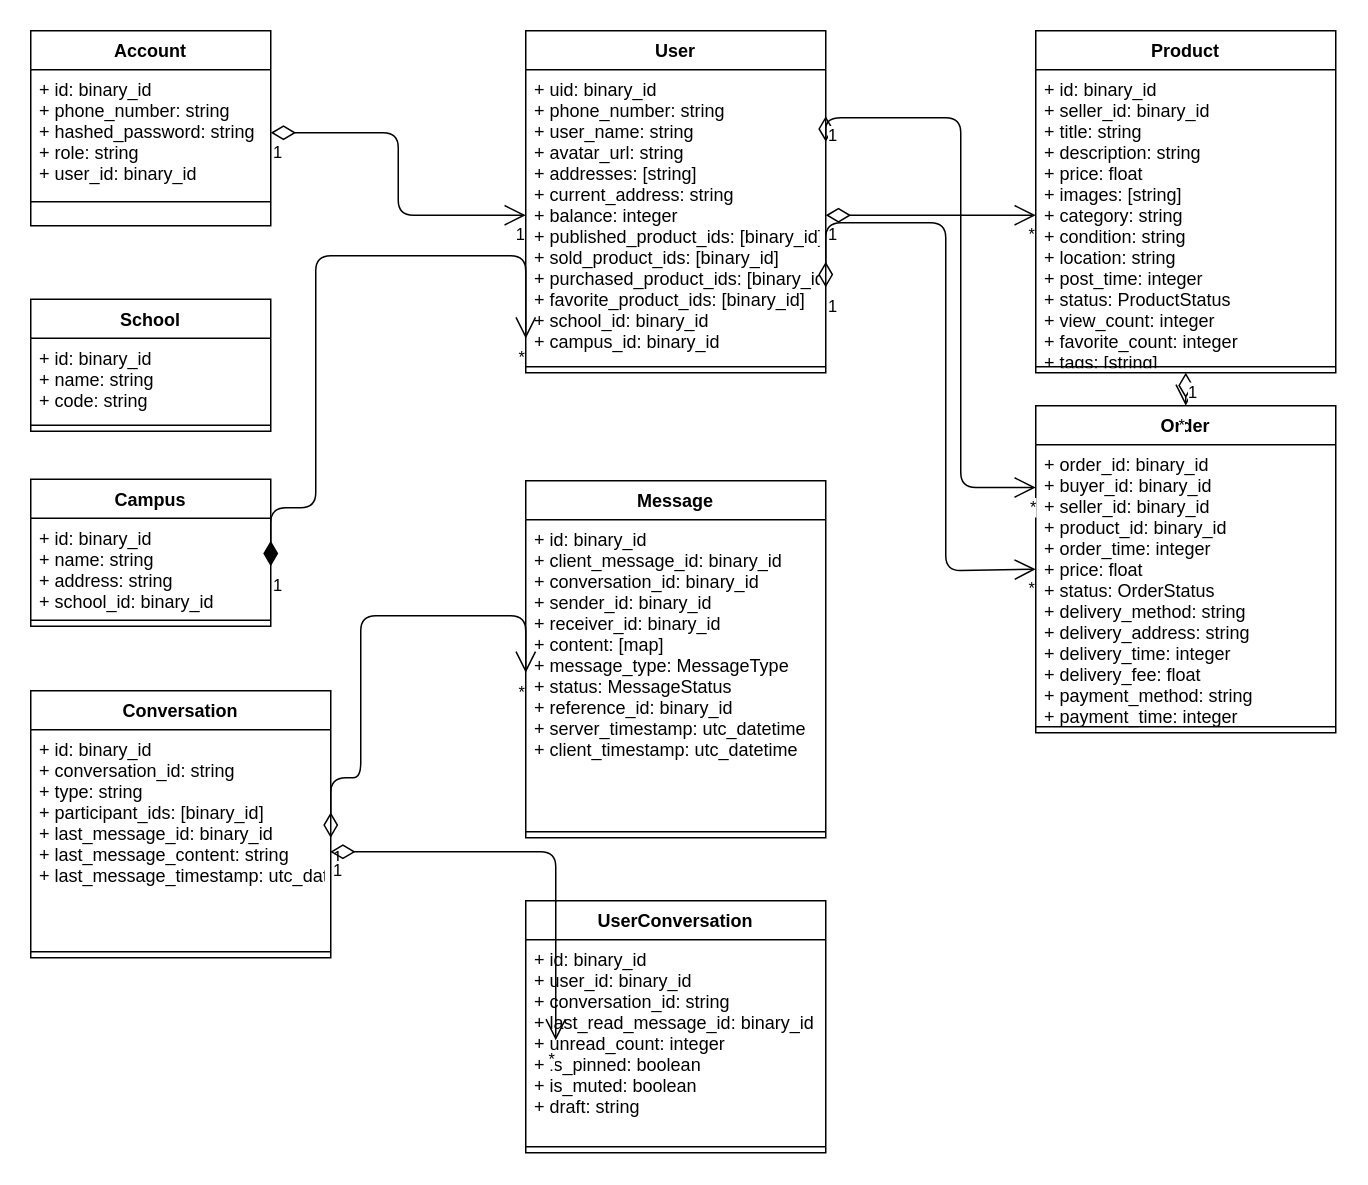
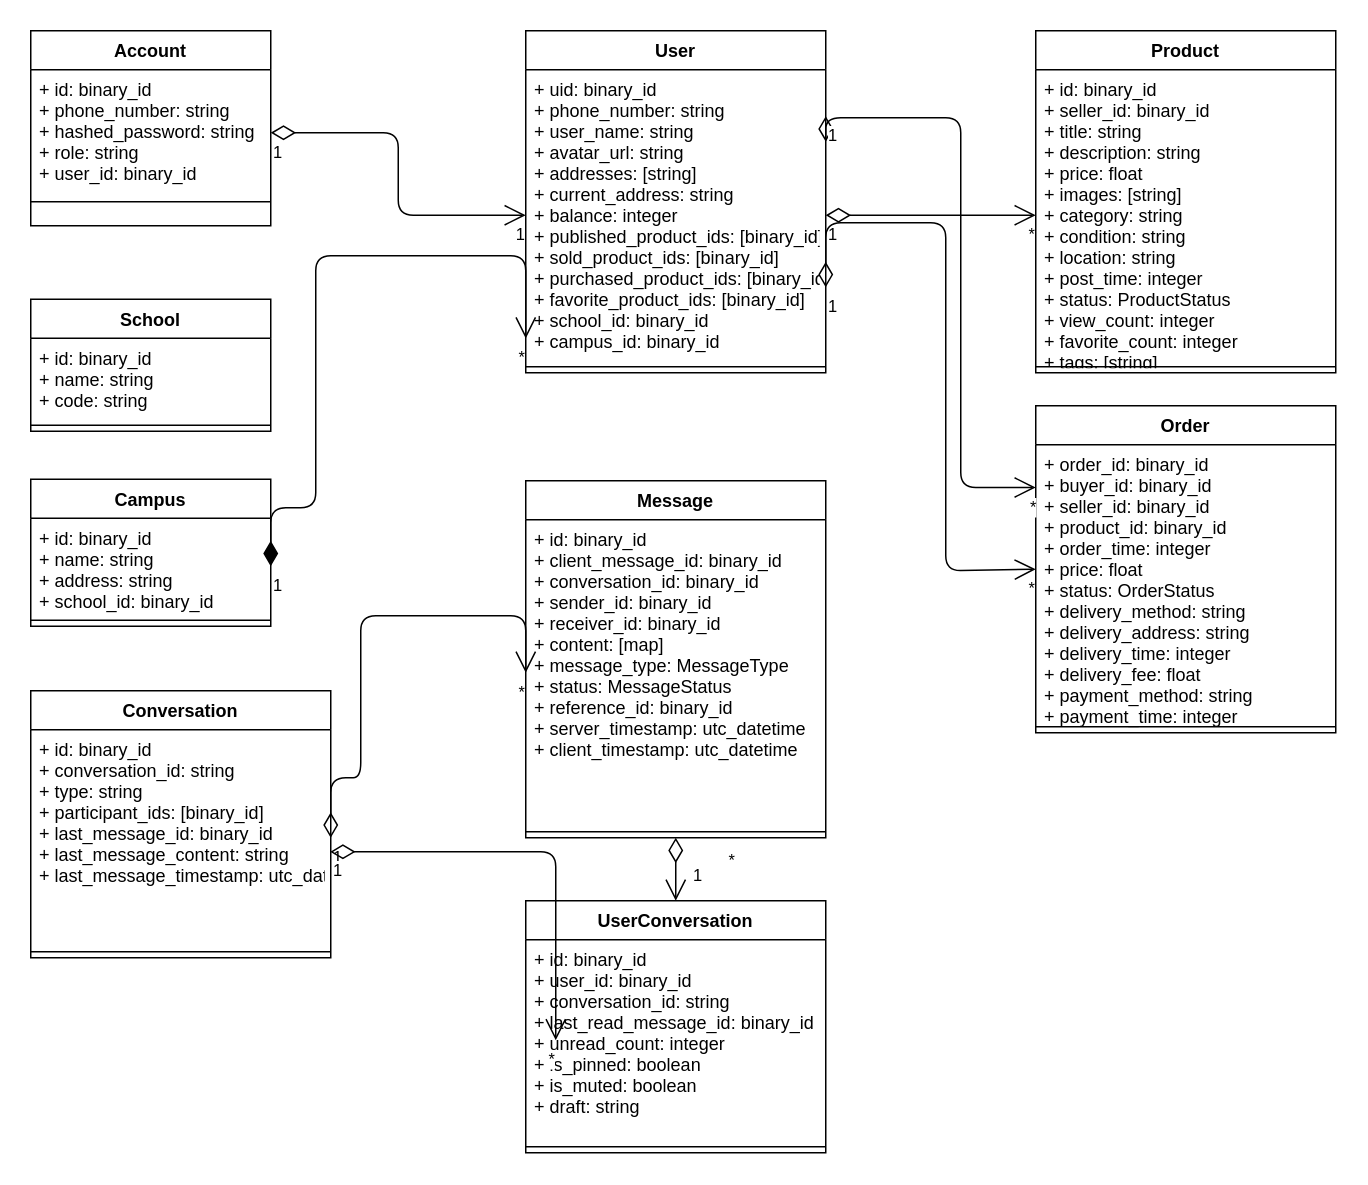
edge "Product" -- "Order": removed, labels "1", "*"
edge "Message" -- "UserConversation": added, labels "1", "*"
